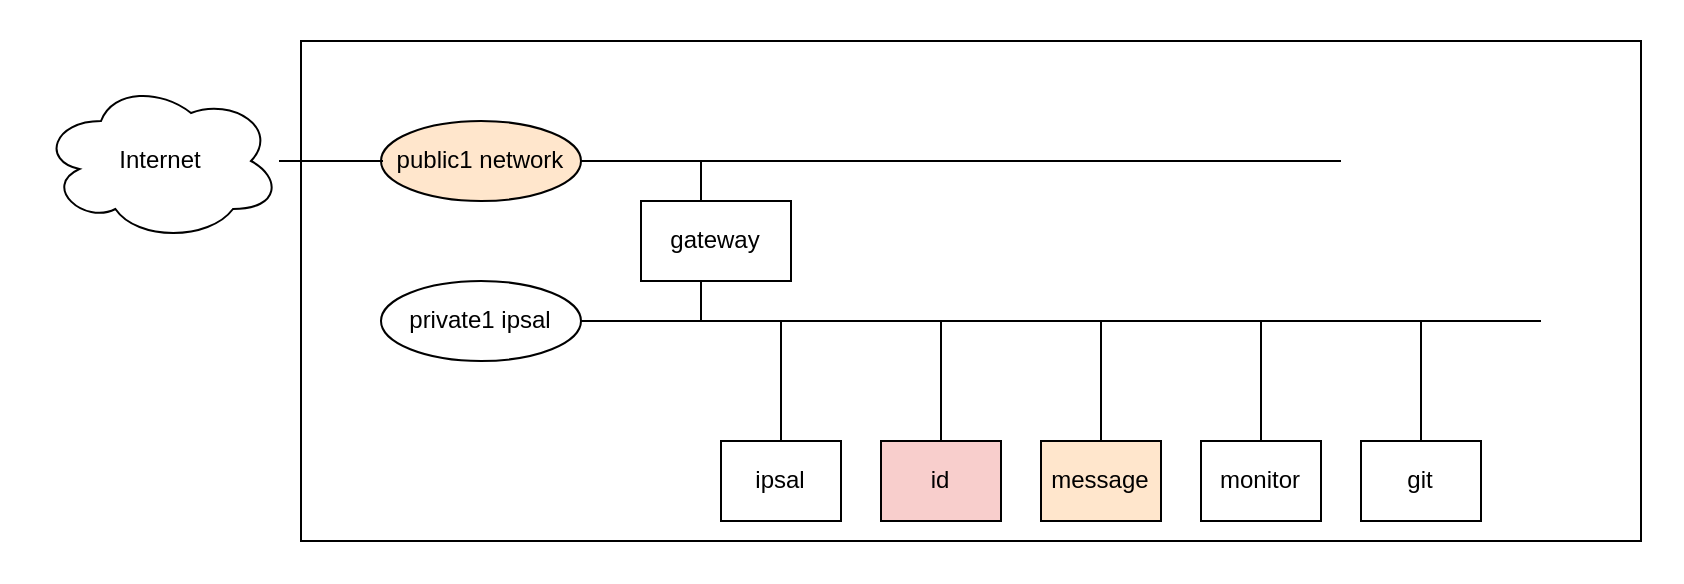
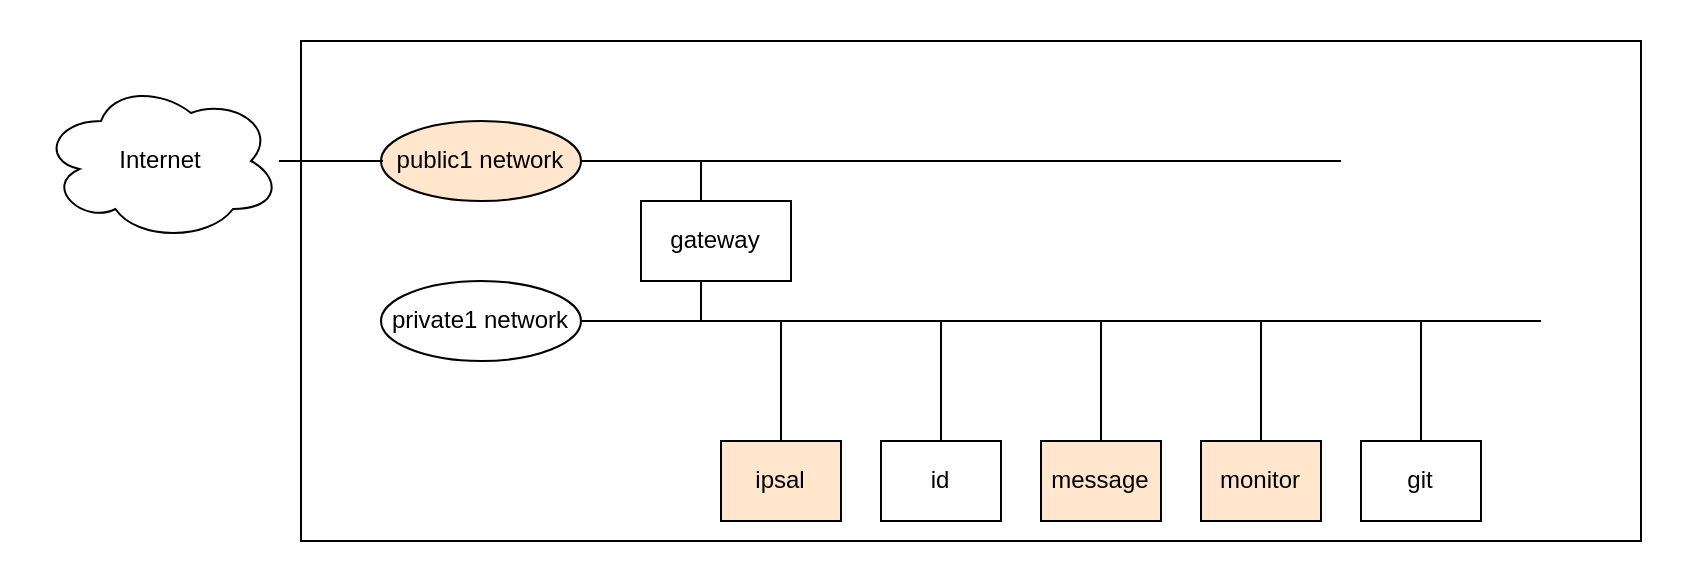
node "private1 ipsal": label "private1 ipsal" -> "private1 network"
node "ipsal": fillcolor #ffffff -> #ffe6cc
node "id": fillcolor #f8cecc -> #ffffff
node "monitor": fillcolor #ffffff -> #ffe6cc
